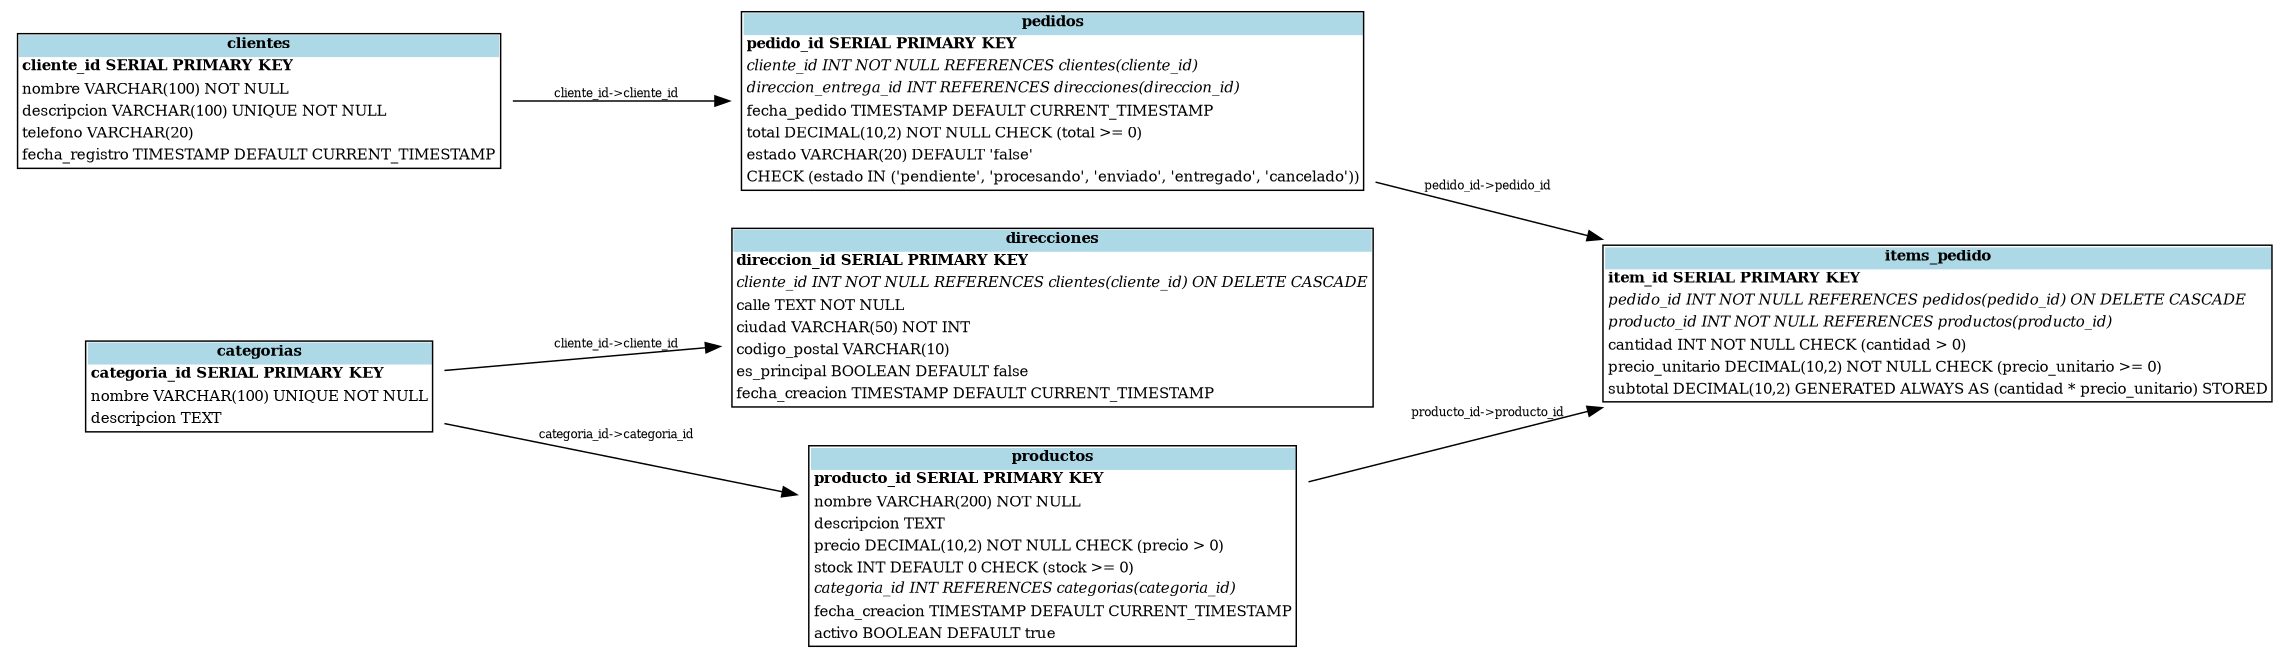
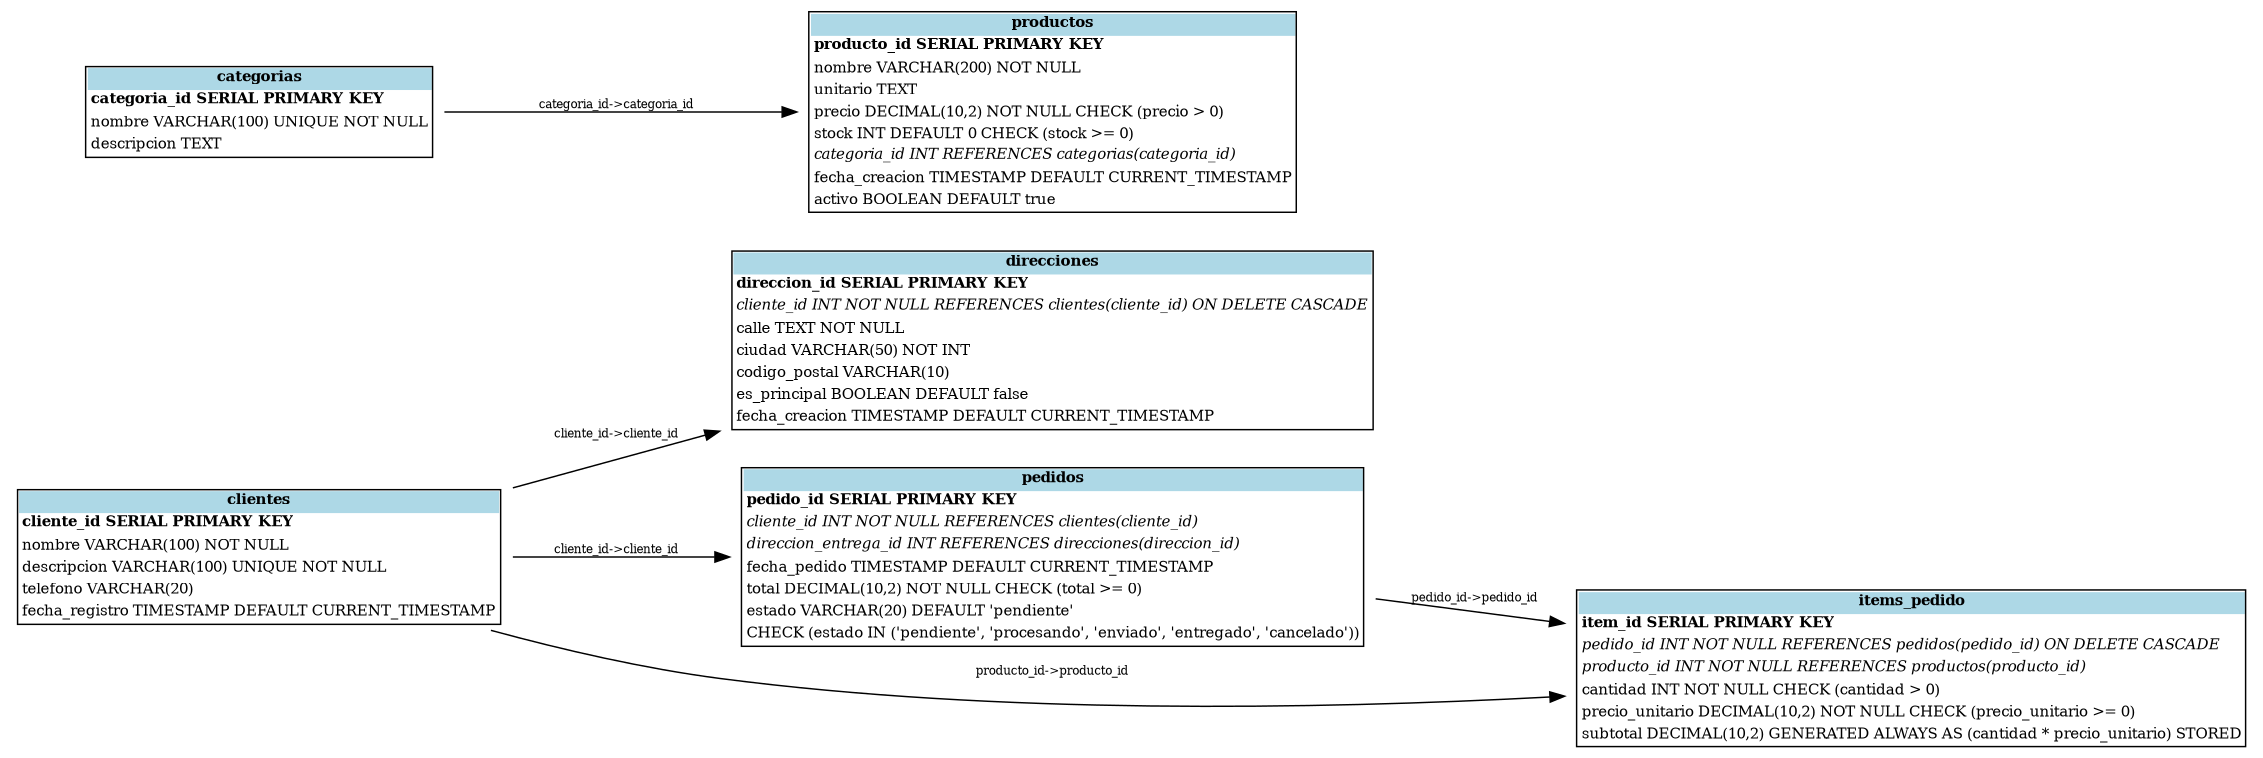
node "pedidos": text "estado VARCHAR(20) DEFAULT 'false'" -> "estado VARCHAR(20) DEFAULT 'pendiente'"
edge "categorias" -> "direcciones": now "clientes" -> "direcciones"
edge "productos" -> "items_pedido": now "clientes" -> "items_pedido"
node "productos": text "descripcion TEXT" -> "unitario TEXT"
